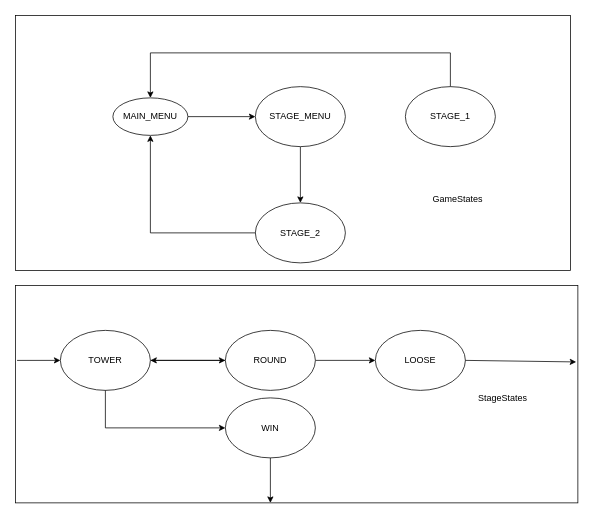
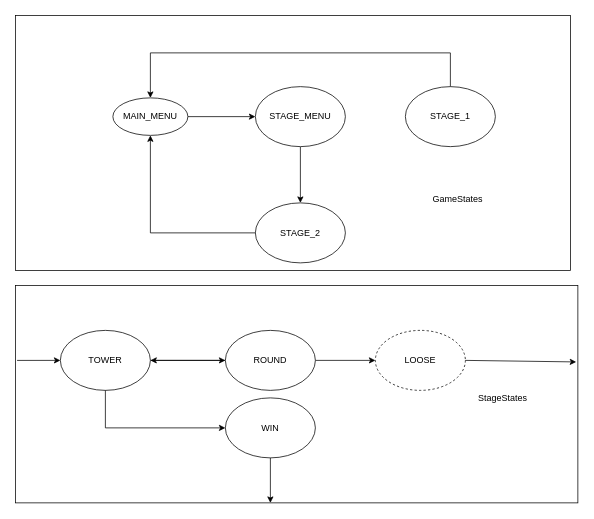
node "LOOSE": style solid -> dashed
